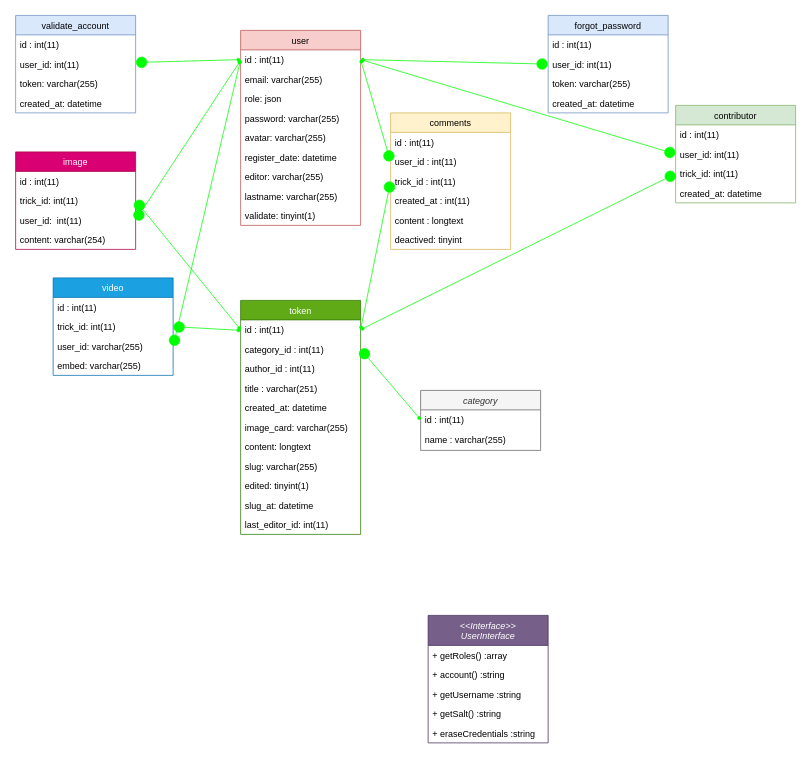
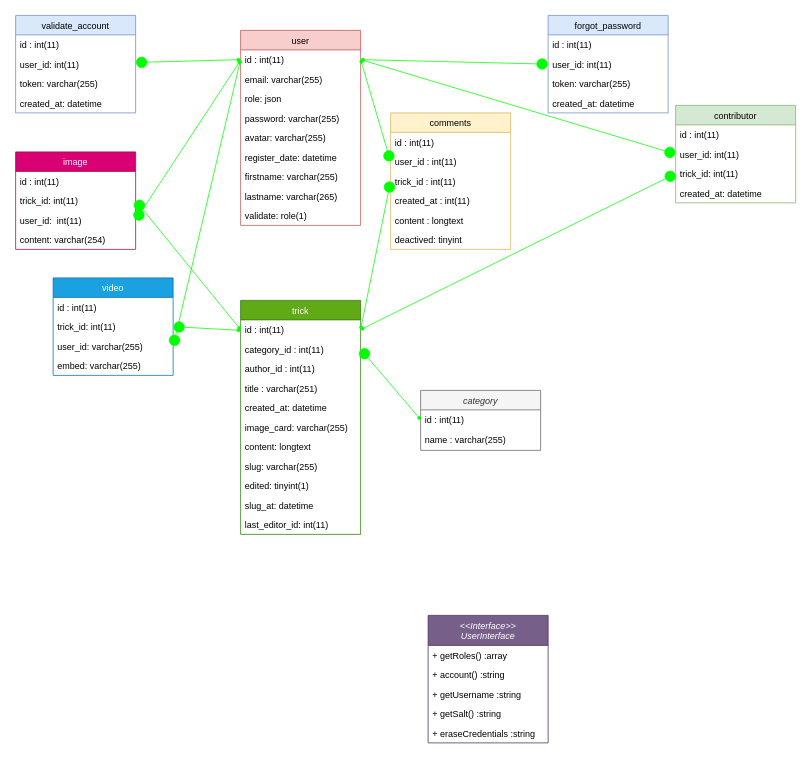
node "editor: varchar(255)": label "editor: varchar(255)" -> "firstname: varchar(255)"
node "lastname: varchar(255)": label "lastname: varchar(255)" -> "lastname: varchar(265)"
node "validate: tinyint(1)": label "validate: tinyint(1)" -> "validate: role(1)"
node "token": label "token" -> "trick"
